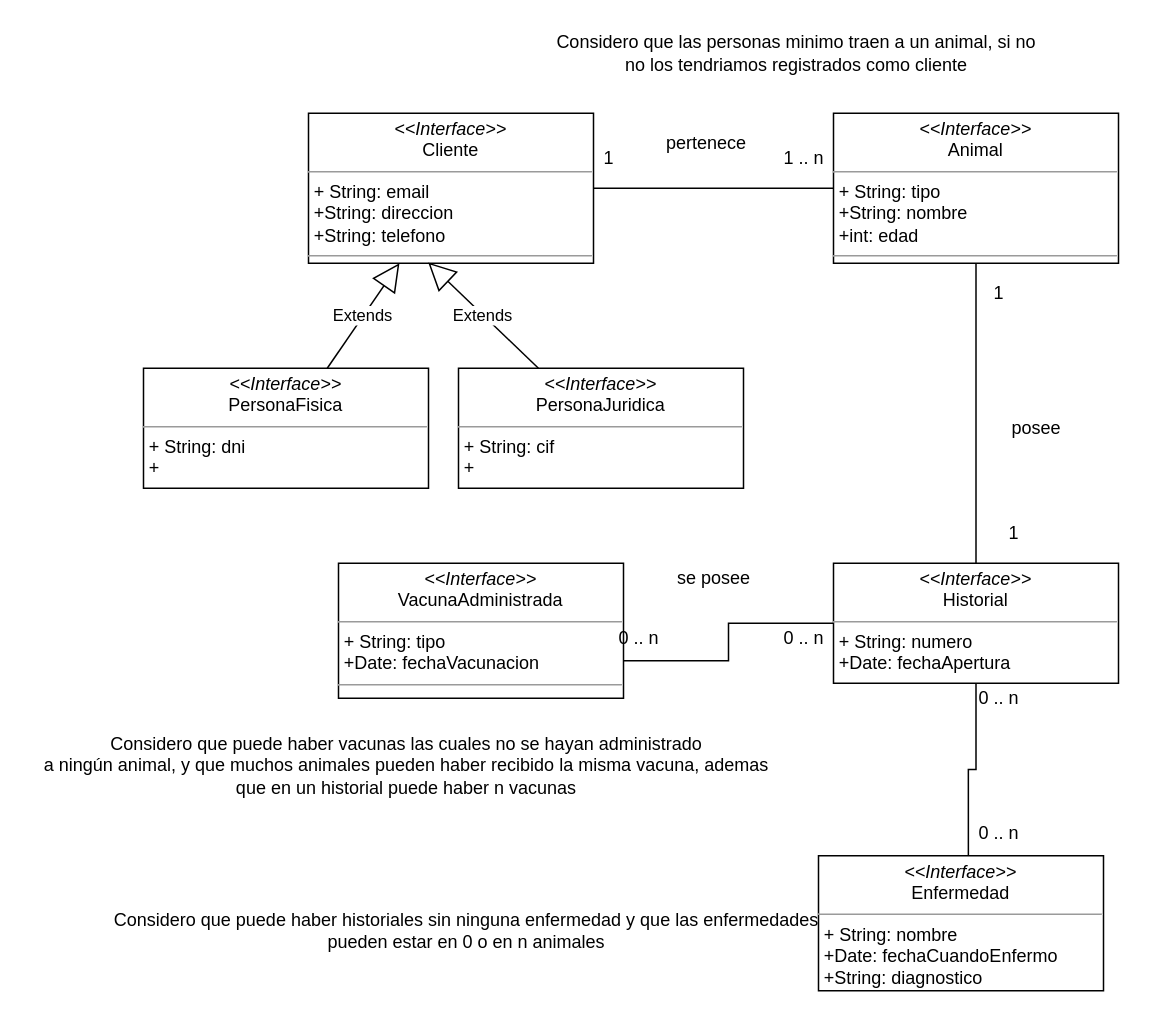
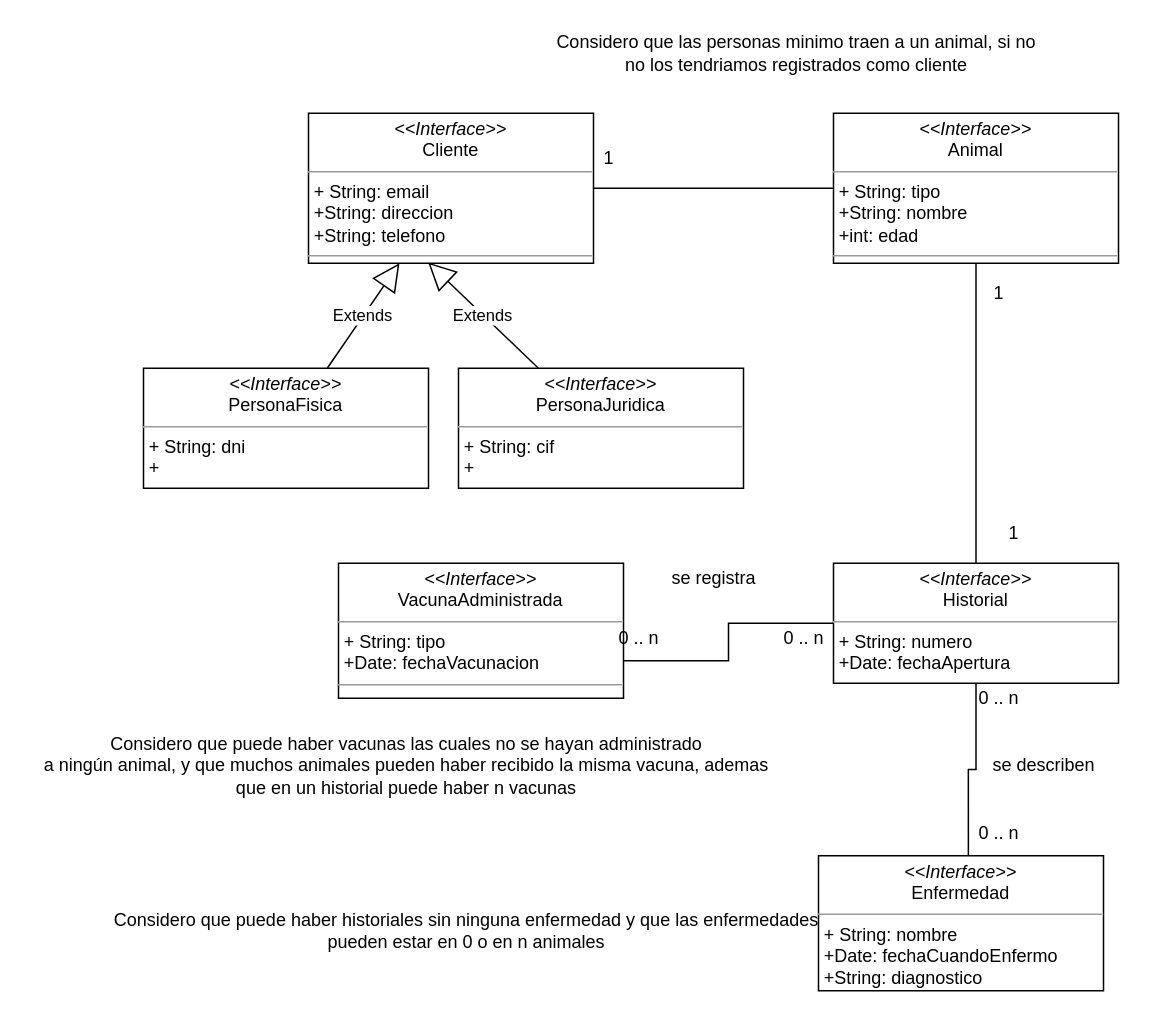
node "pertenece": removed
node "1 .. n": removed
node "posee": removed
node "se posee": label "se posee" -> "se registra"
node "se describen": added
